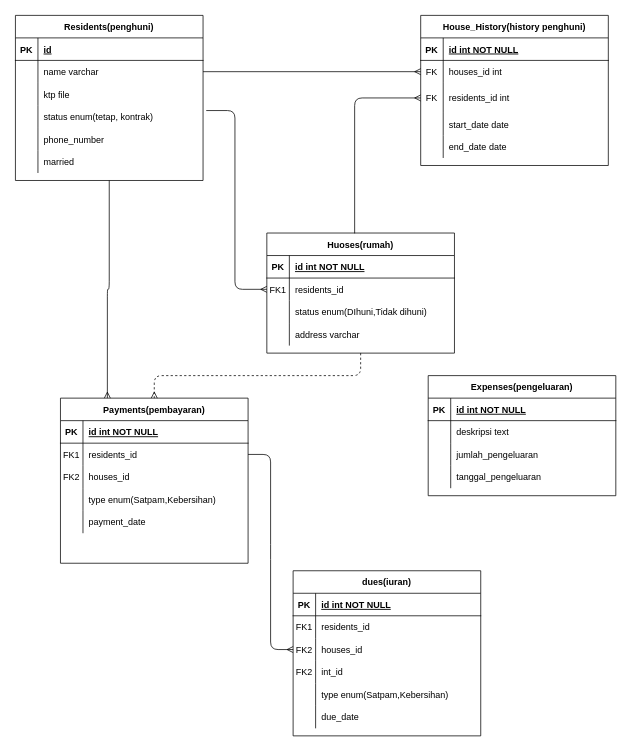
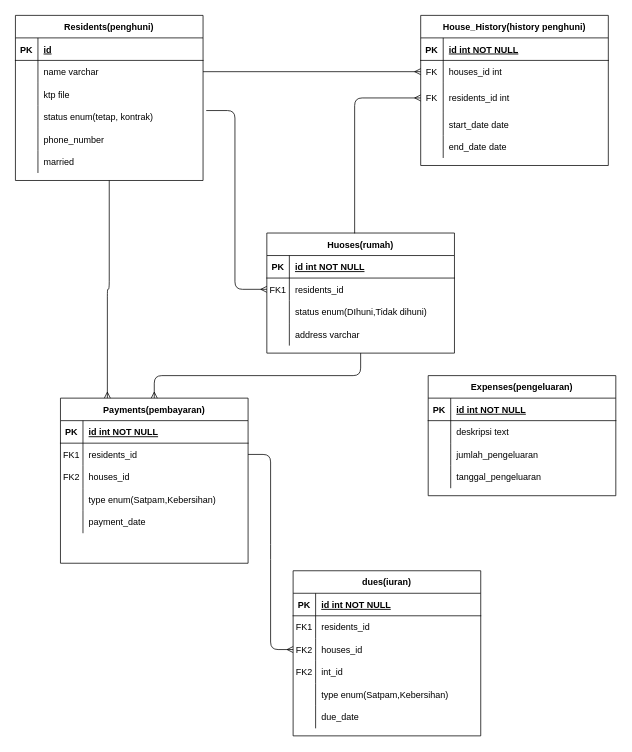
edge "Huoses(rumah)" -> "Payments(pembayaran)": style dashed -> solid
